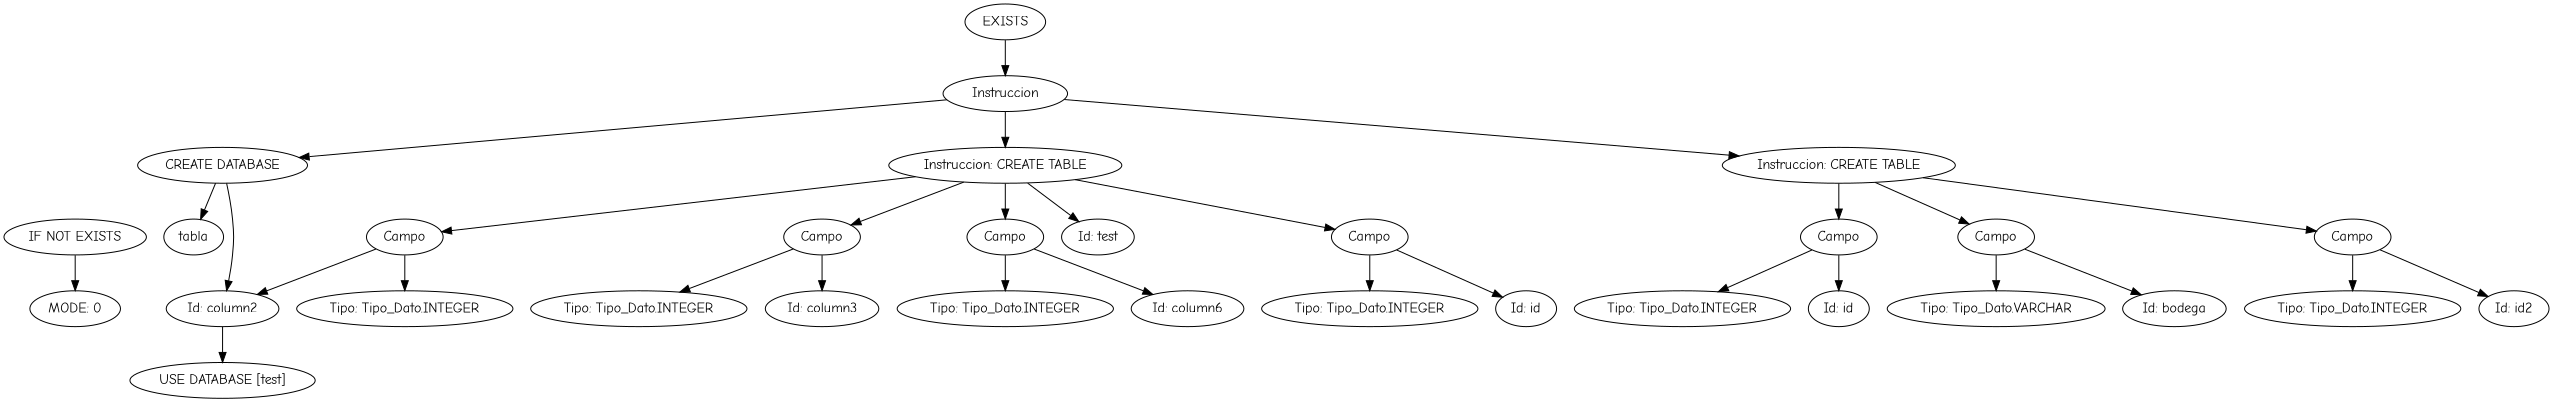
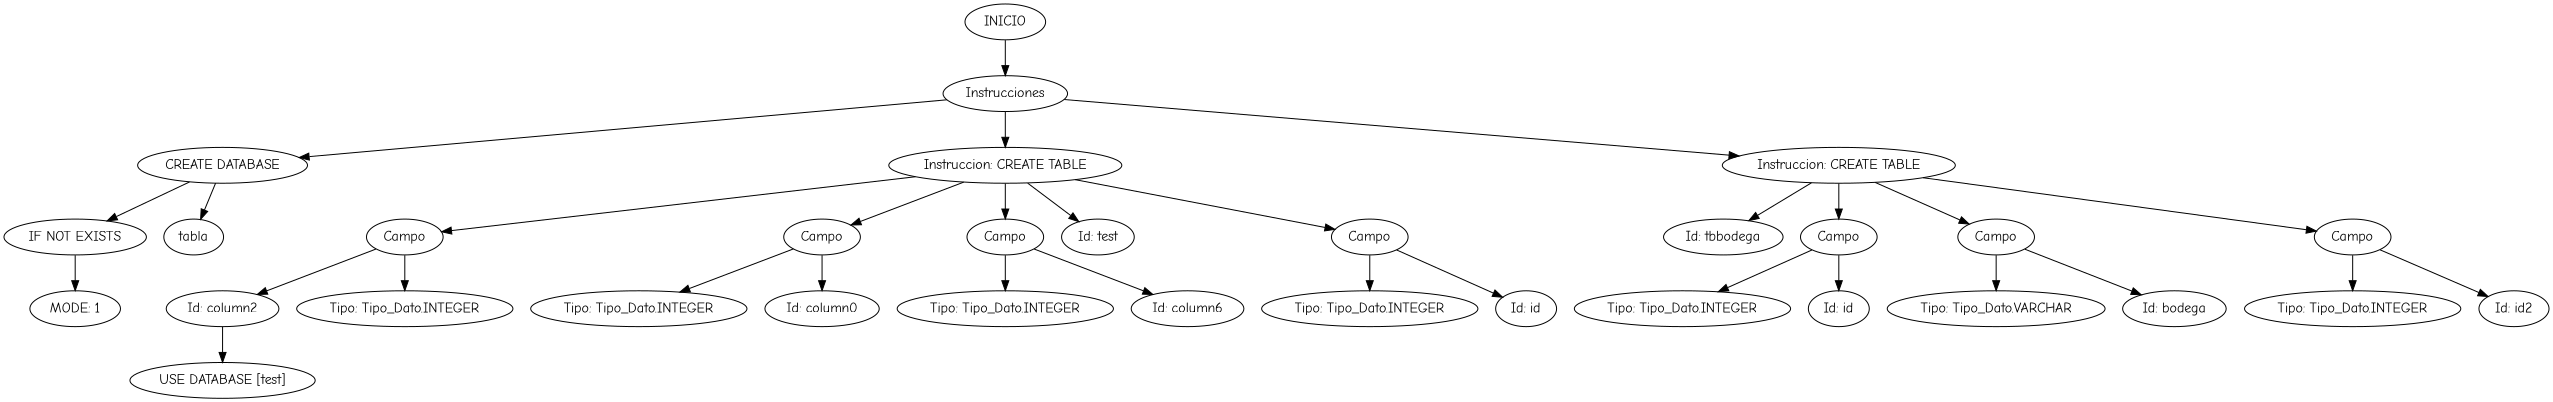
node "EXISTS": label "EXISTS" -> "INICIO"
node "Instruccion": label "Instruccion" -> "Instrucciones"
edge "CREATE DATABASE" -> "Id: column2": now "CREATE DATABASE" -> "IF NOT EXISTS"
node "Id: tbbodega": added
node "MODE: 0": label "MODE: 0" -> "MODE: 1"
node "Id: column3": label "Id: column3" -> "Id: column0"
